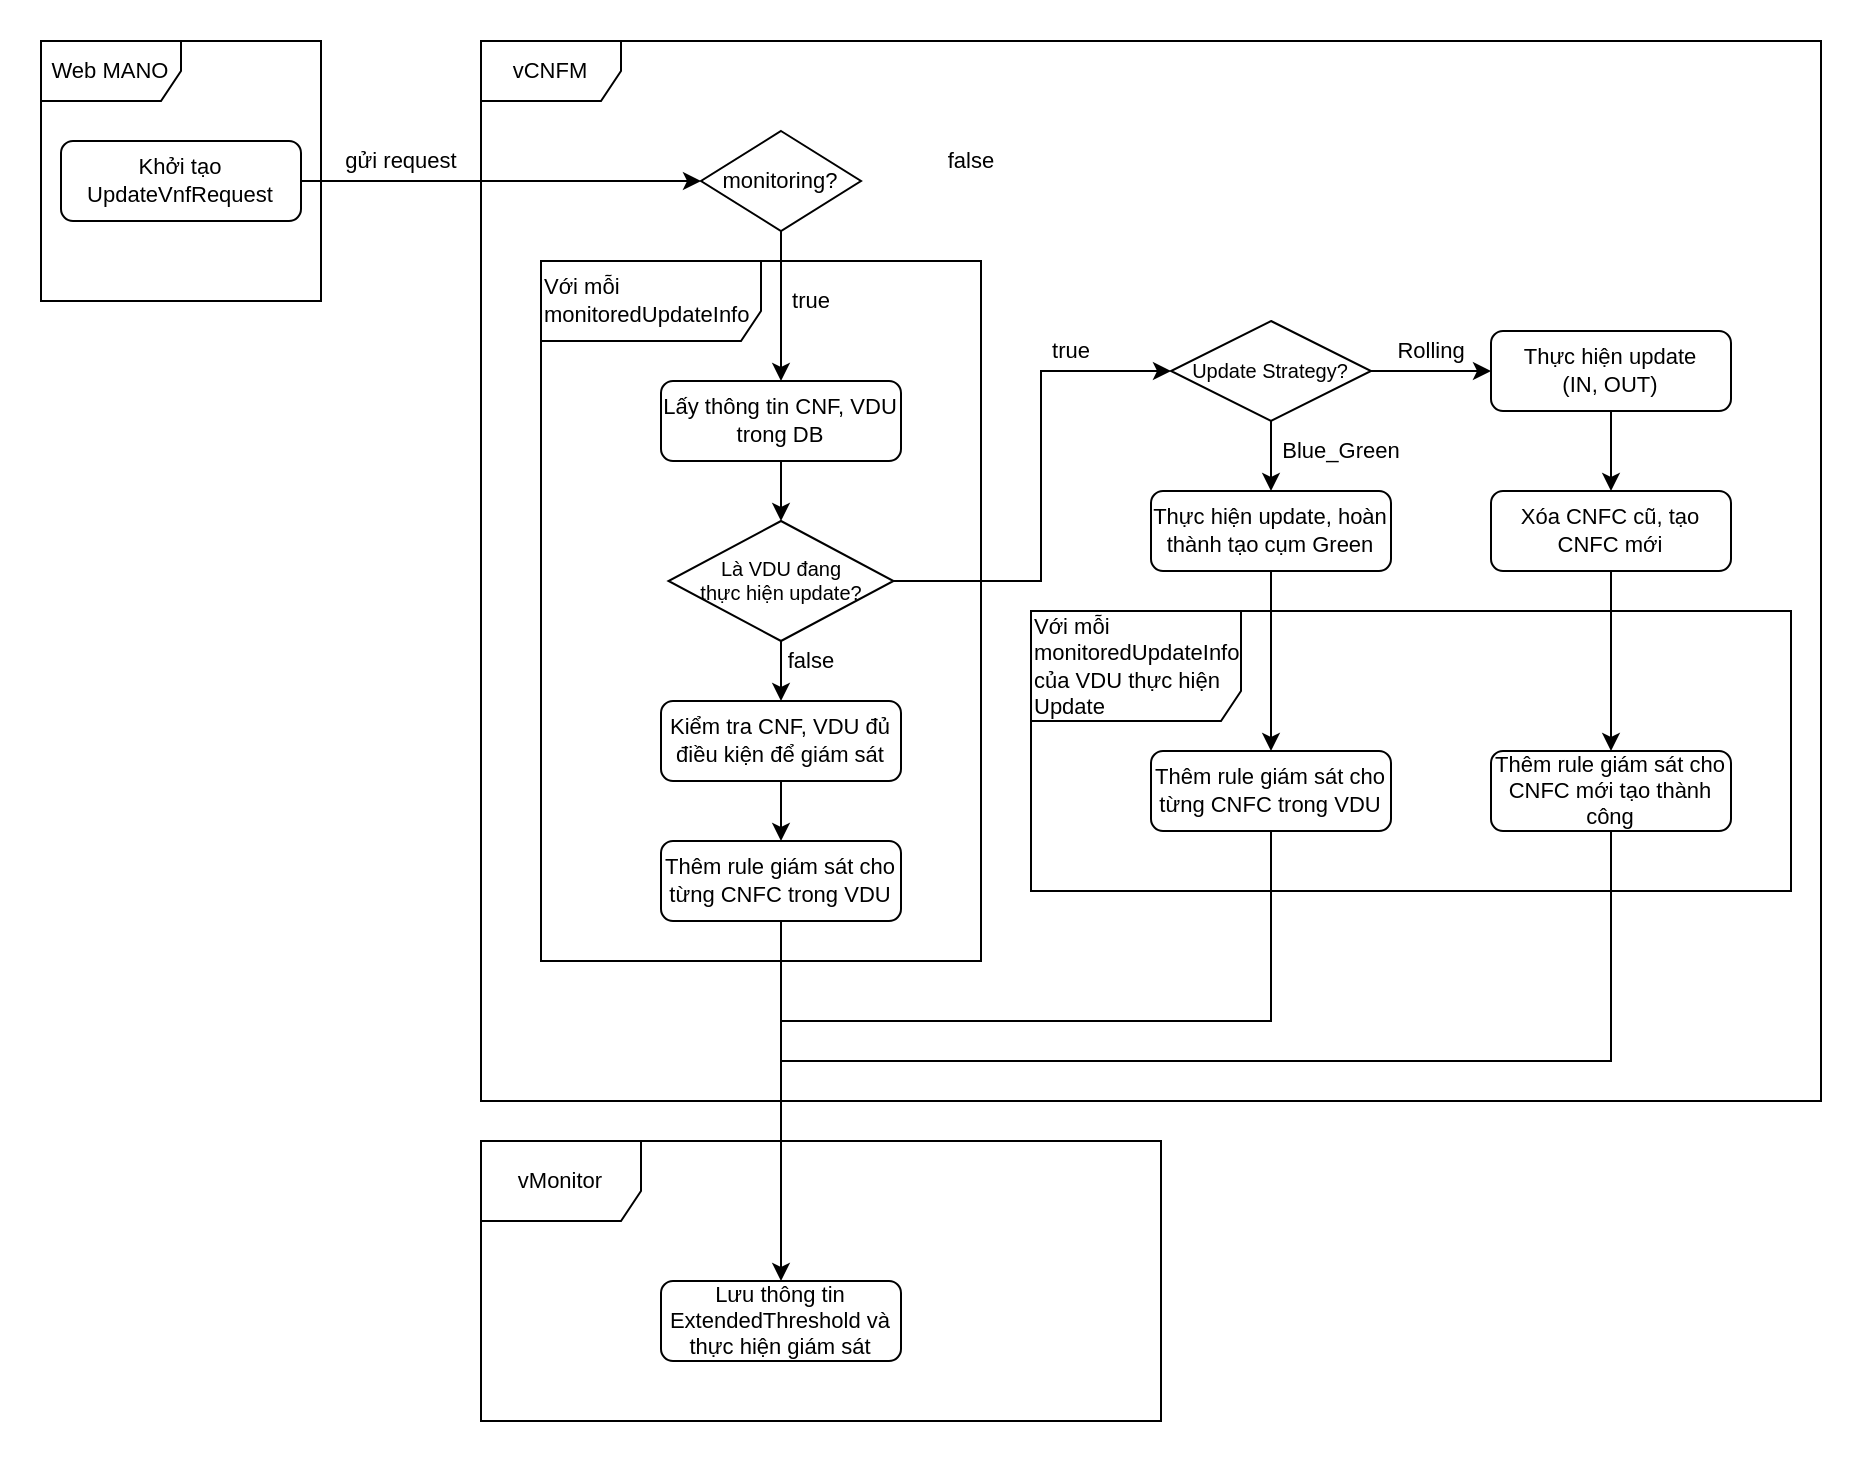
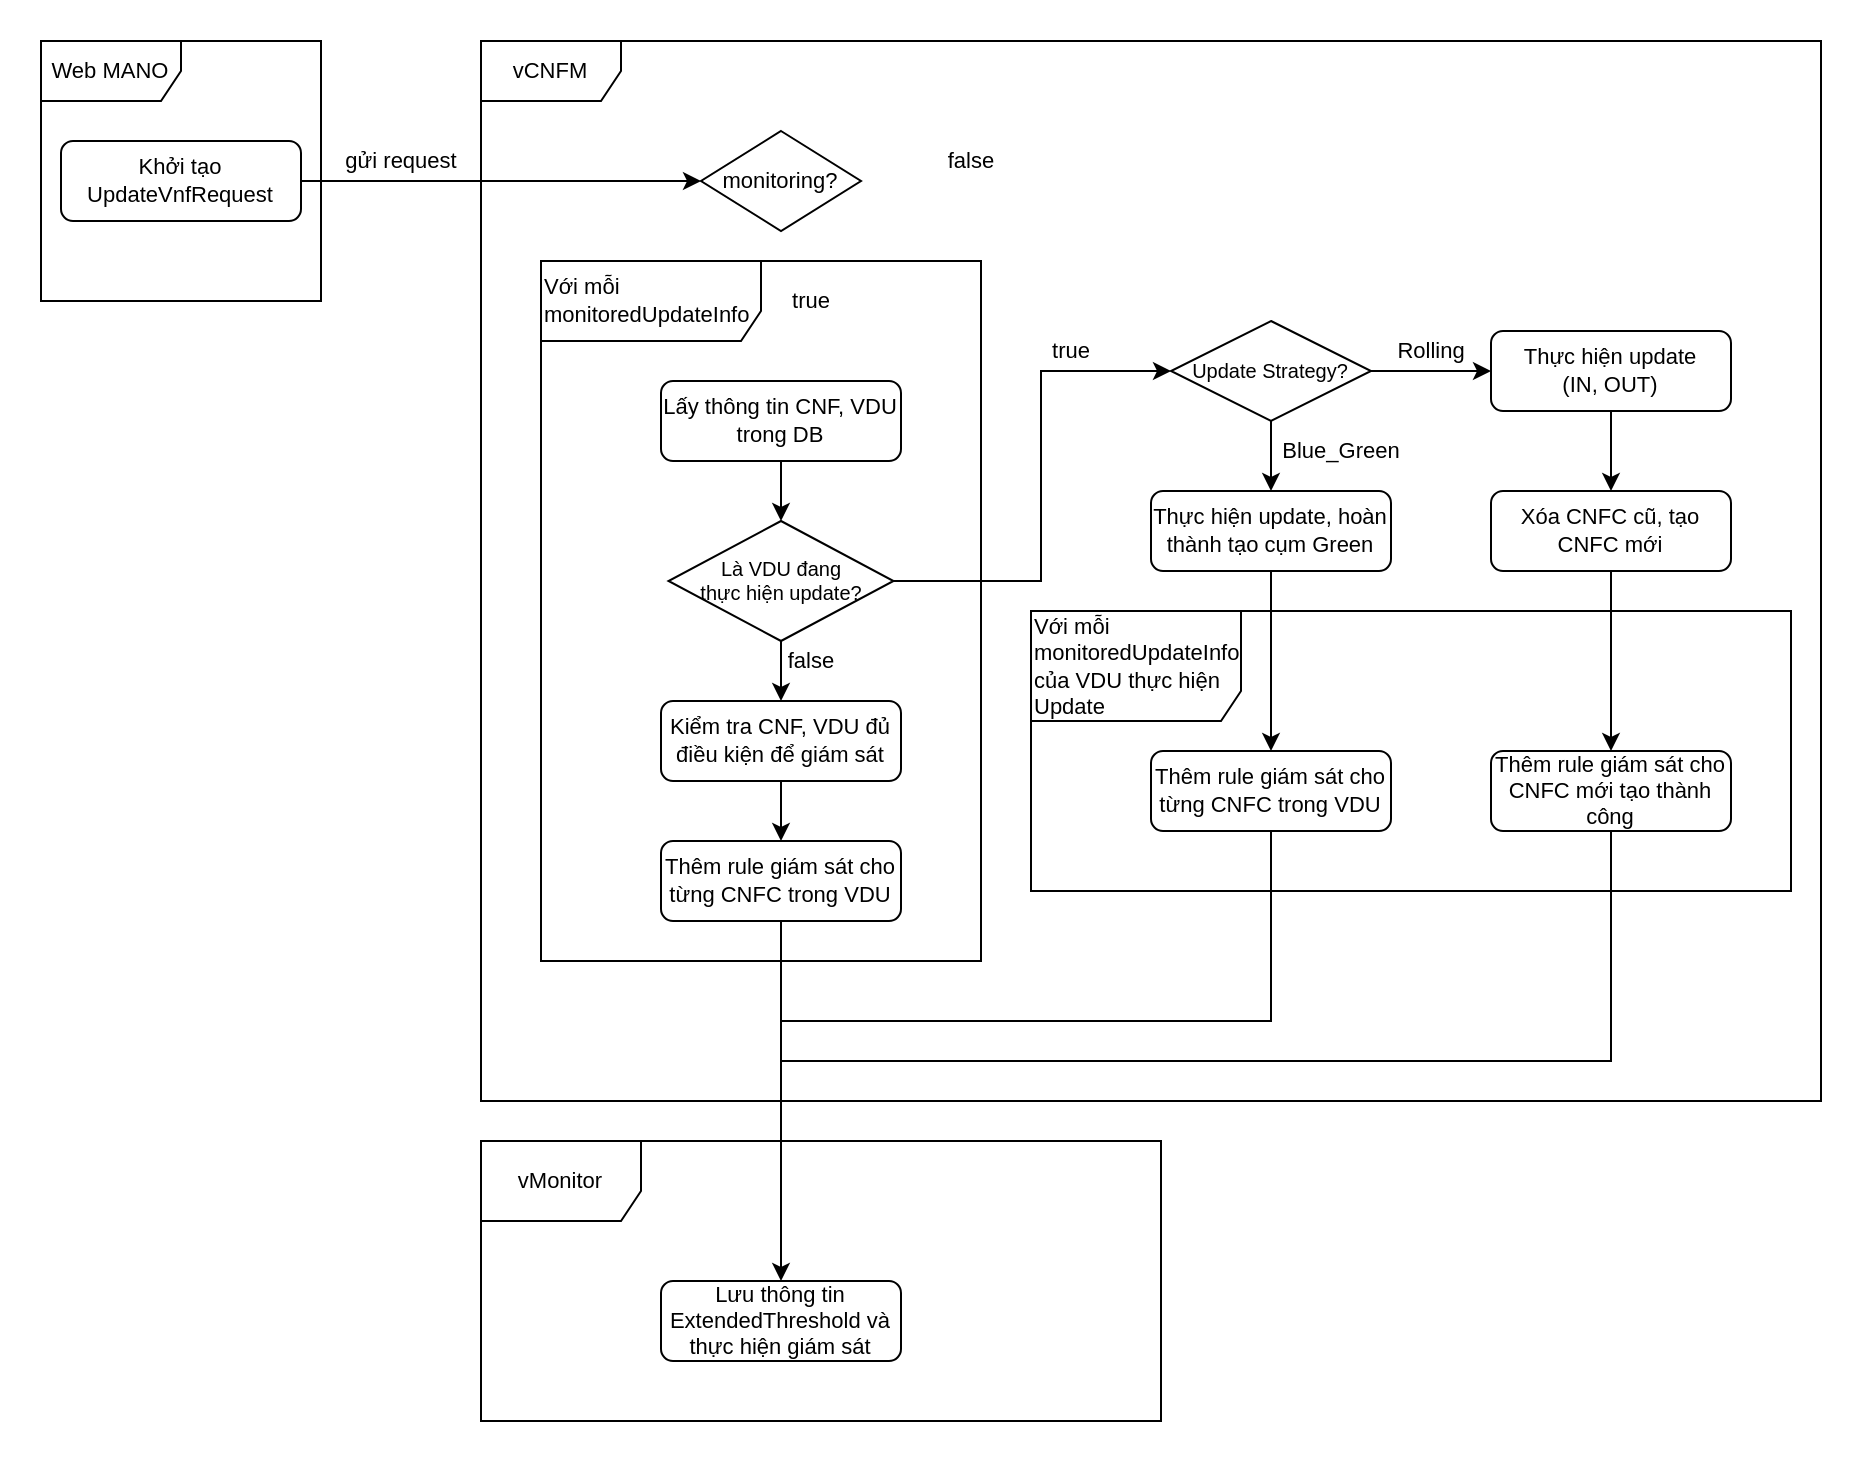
edge "monitoring?" -> "Lấy thông tin CNF, VDU trong DB": removed
